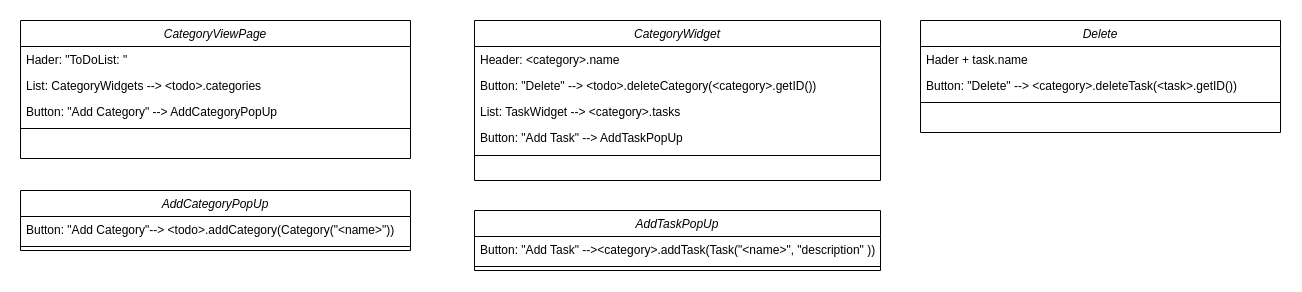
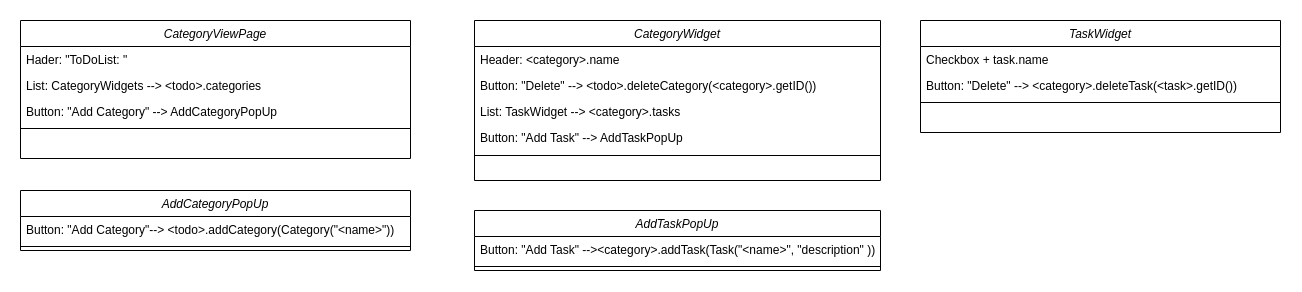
node "Delete": label "Delete" -> "TaskWidget"
node "Hader + task.name": label "Hader + task.name" -> "Checkbox + task.name"
